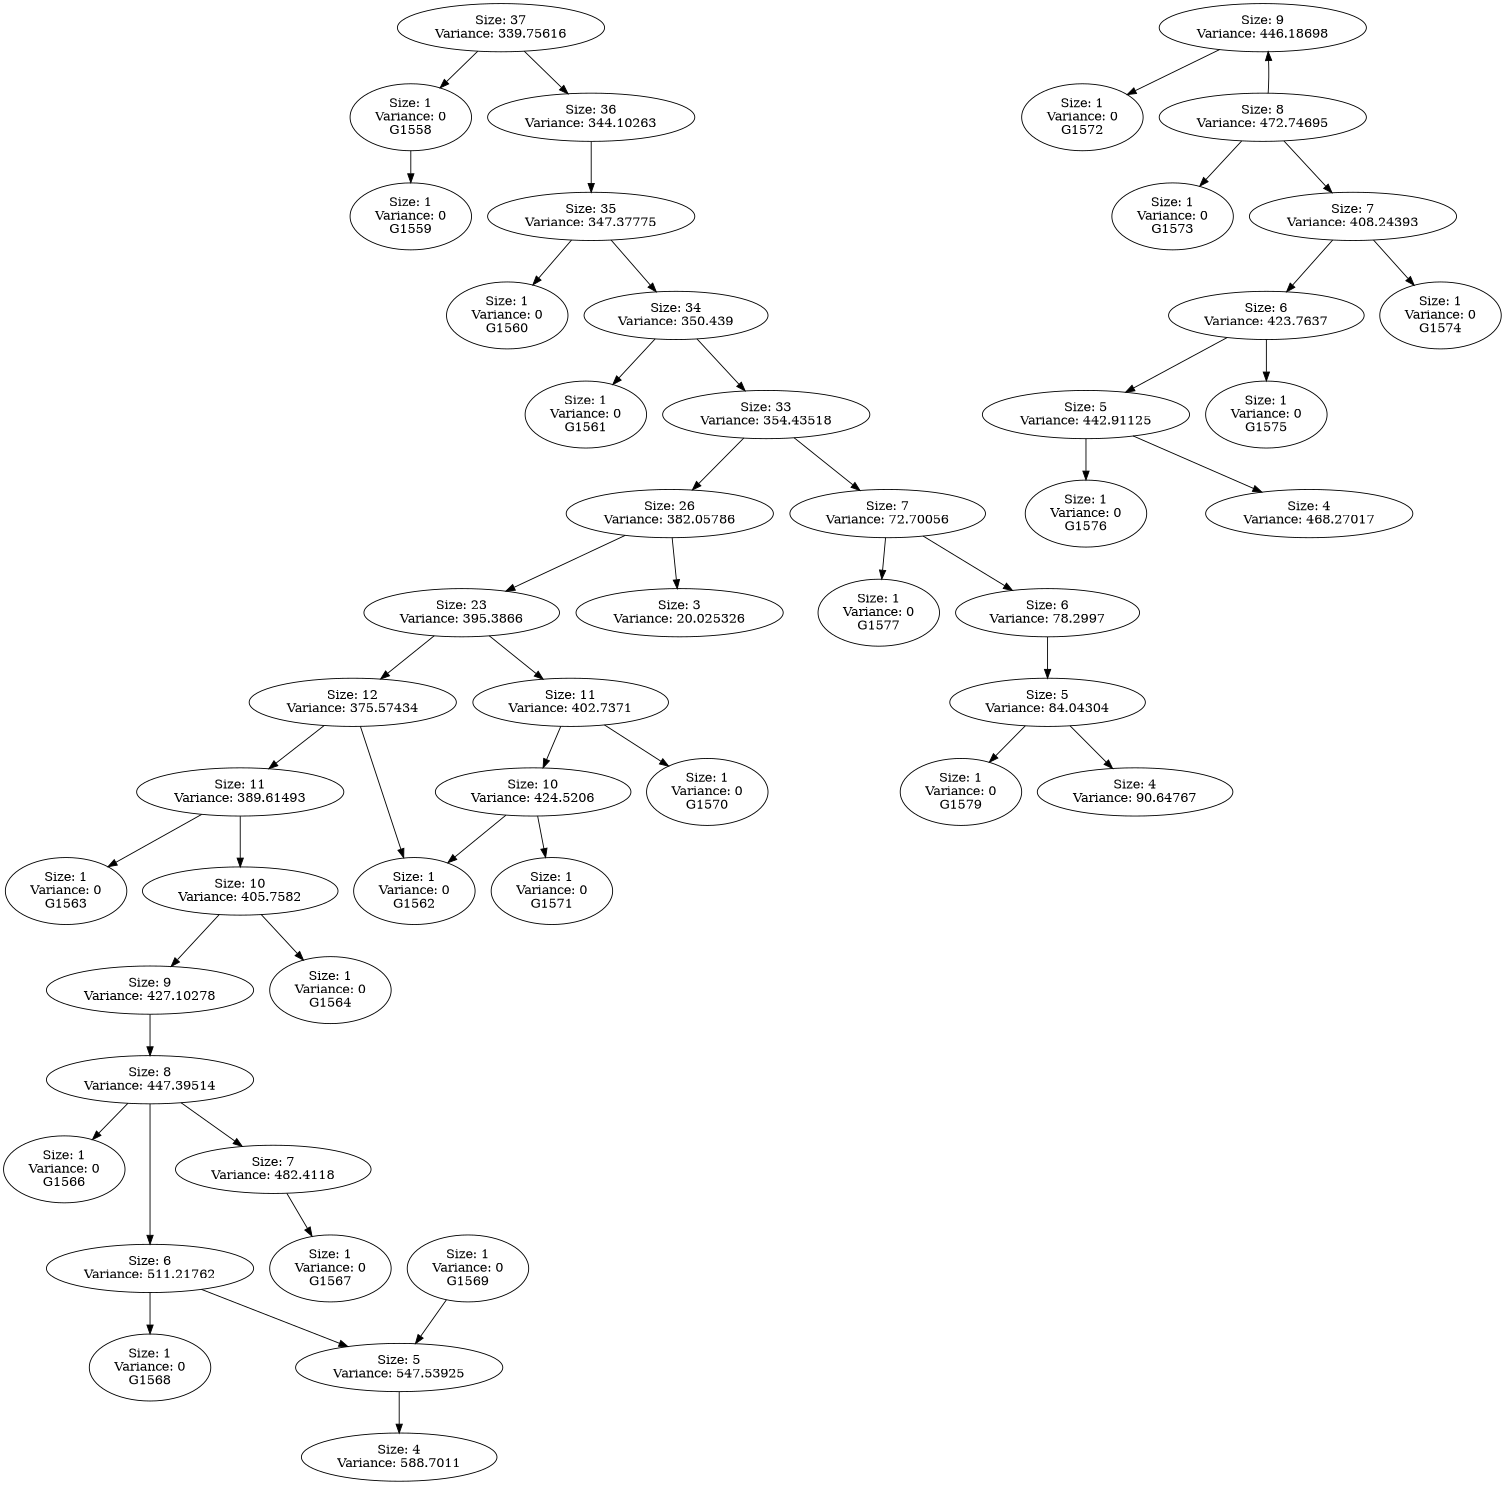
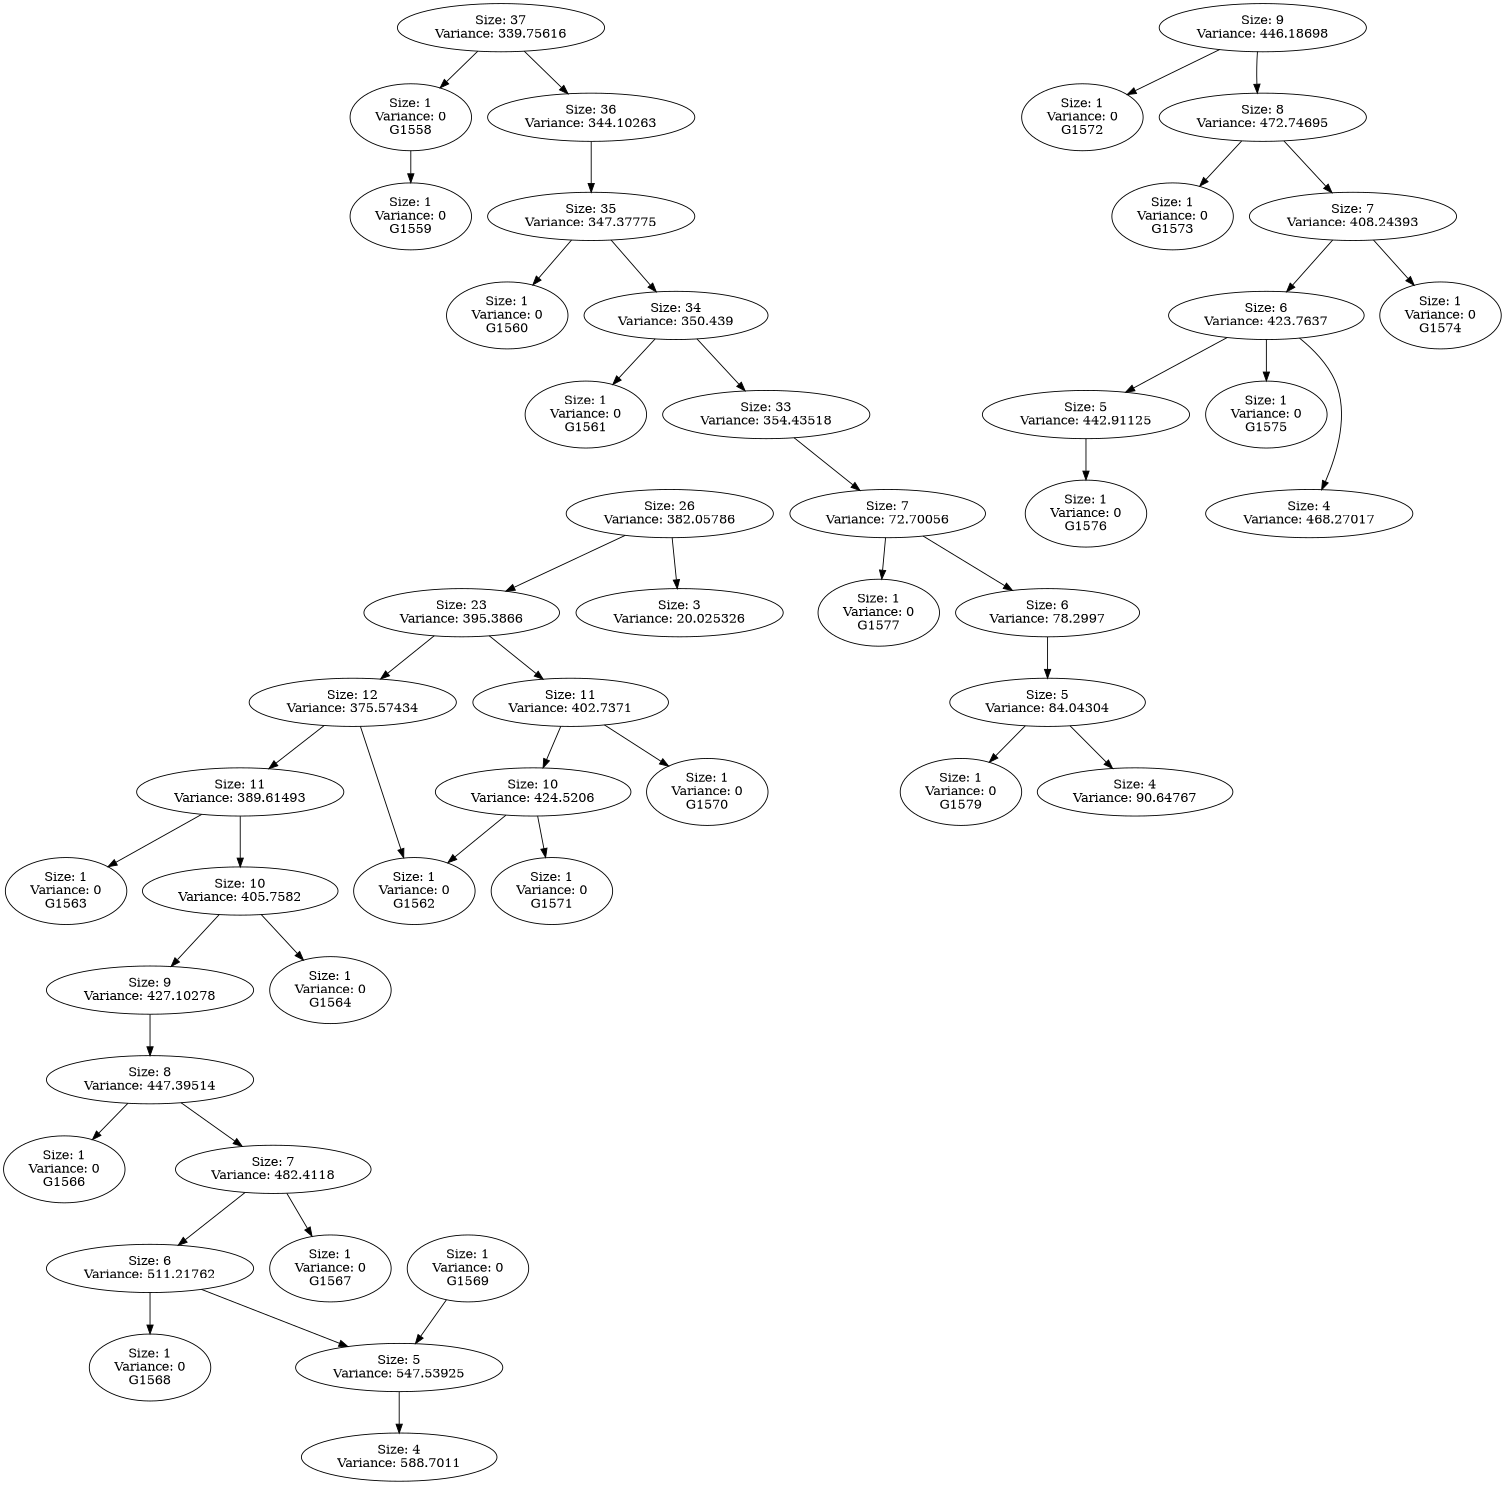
edge "Size: 8 Variance: 472.74695" -> "Size: 9 Variance: 446.18698": reversed
edge "Size: 33 Variance: 354.43518" -> "Size: 26 Variance: 382.05786": removed
edge "Size: 5 Variance: 442.91125" -> "Size: 4 Variance: 468.27017": now "Size: 6 Variance: 423.7637" -> "Size: 4 Variance: 468.27017"
edge "Size: 8 Variance: 447.39514" -> "Size: 6 Variance: 511.21762": now "Size: 7 Variance: 482.4118" -> "Size: 6 Variance: 511.21762"
